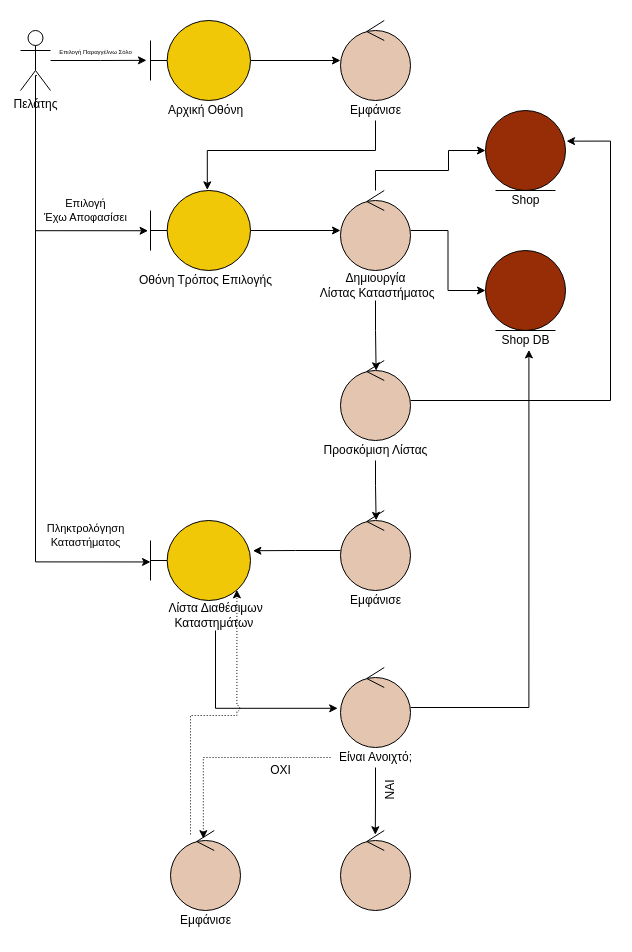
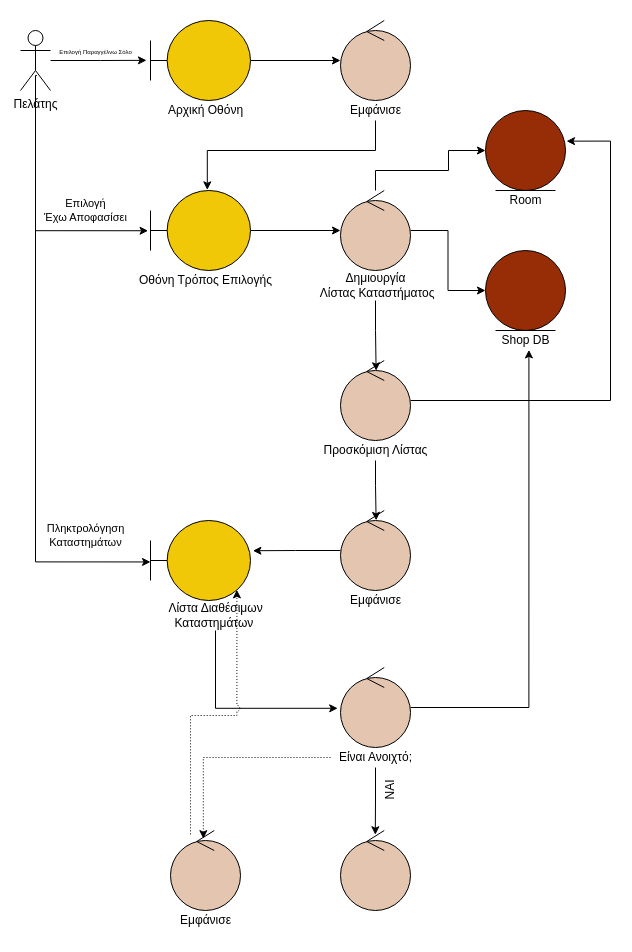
node "Shop": label "Shop" -> "Room"
node "Πληκτρολόγηση Καταστήματος": label "Πληκτρολόγηση Καταστήματος" -> "Πληκτρολόγηση Καταστημάτων"
node "ΟΧΙ": removed
